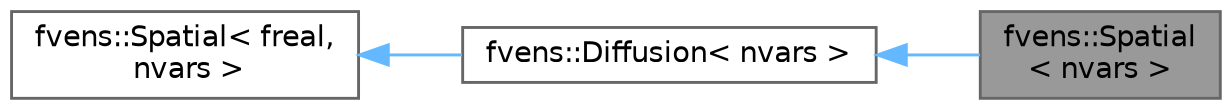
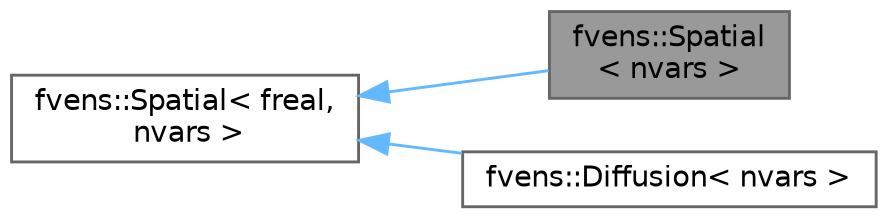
edge "fvens::Spatial < nvars >" -> "fvens::Diffusion< nvars >": now "fvens::Spatial < nvars >" -> "fvens::Spatial< freal, nvars >"
